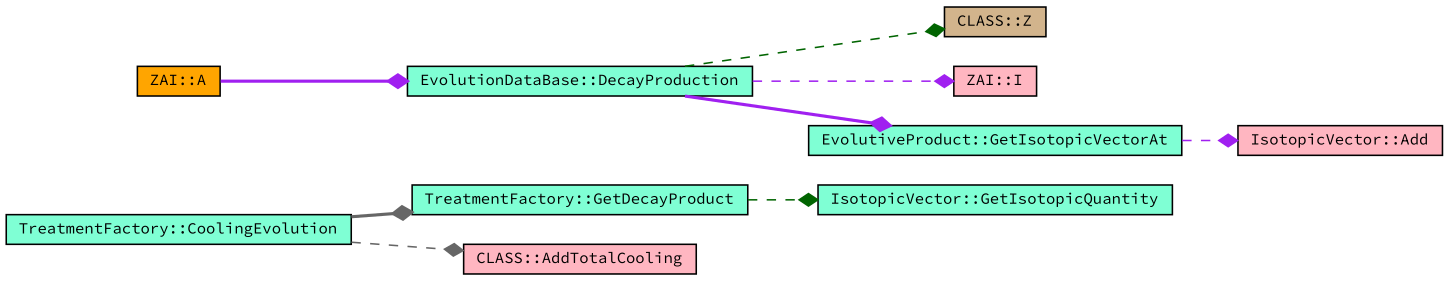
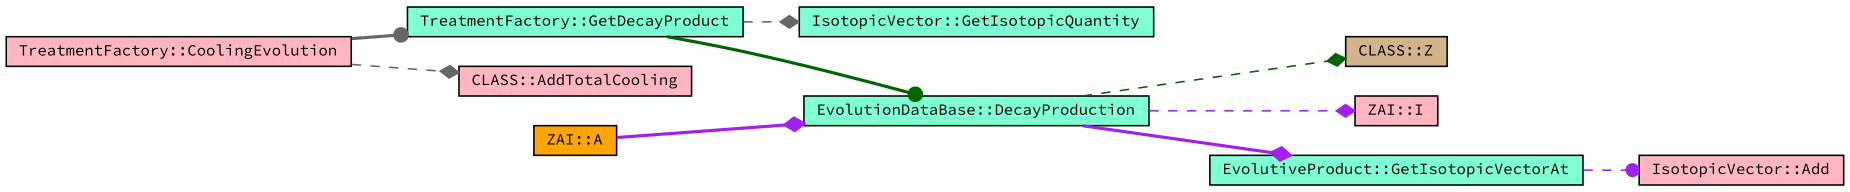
edge "TreatmentFactory::GetDecayProduct" -> "EvolutionDataBase::DecayProduction": added
edge "EvolutiveProduct::GetIsotopicVectorAt" -> "IsotopicVector::Add": arrowhead diamond -> dot
edge "TreatmentFactory::GetDecayProduct" -> "IsotopicVector::GetIsotopicQuantity": color darkgreen -> gray40
edge "TreatmentFactory::CoolingEvolution" -> "TreatmentFactory::GetDecayProduct": arrowhead diamond -> dot
node "TreatmentFactory::CoolingEvolution": fillcolor aquamarine -> lightpink
